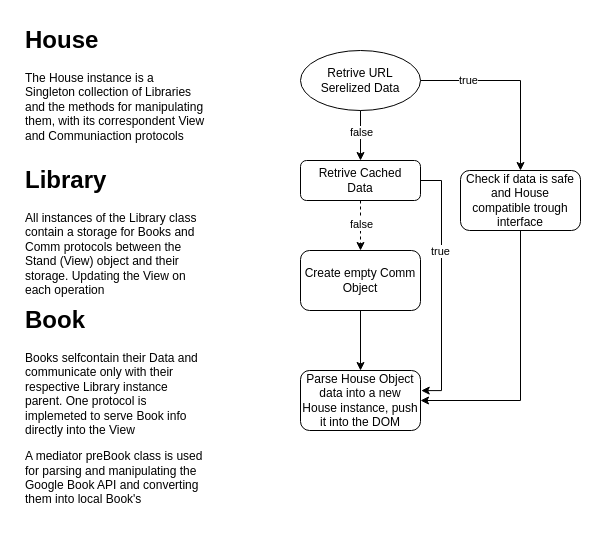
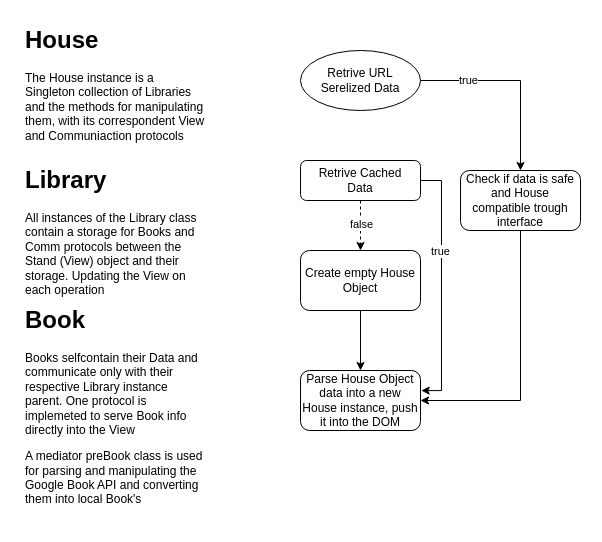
edge "Retrive URL Serelized Data" -> "Retrive Cached Data": removed, label "false"
node "Create empty Comm Object": label "Create empty Comm Object" -> "Create empty House Object"
